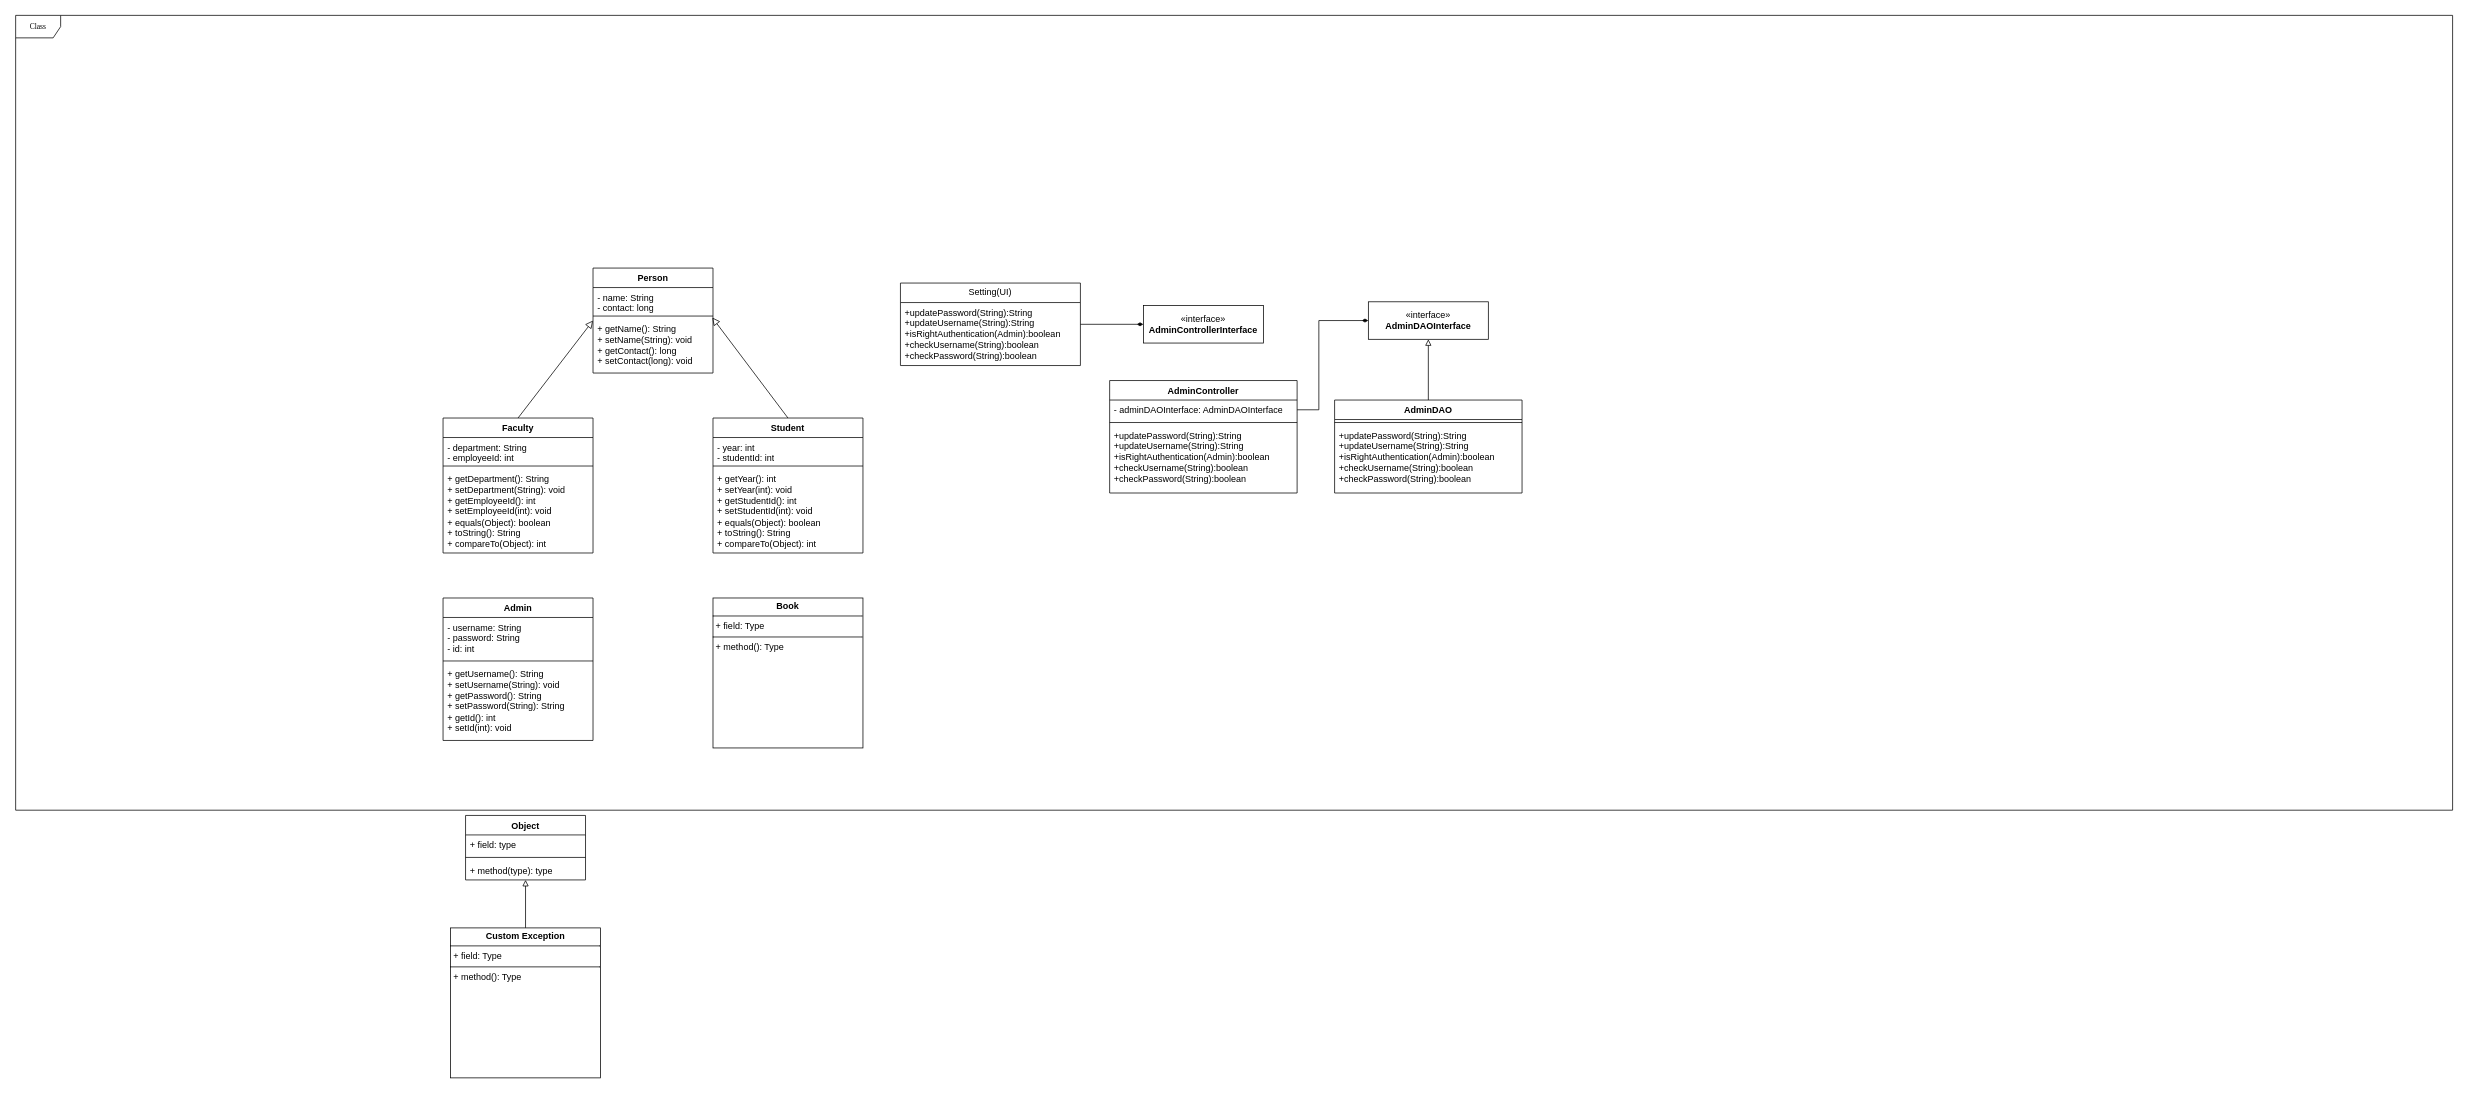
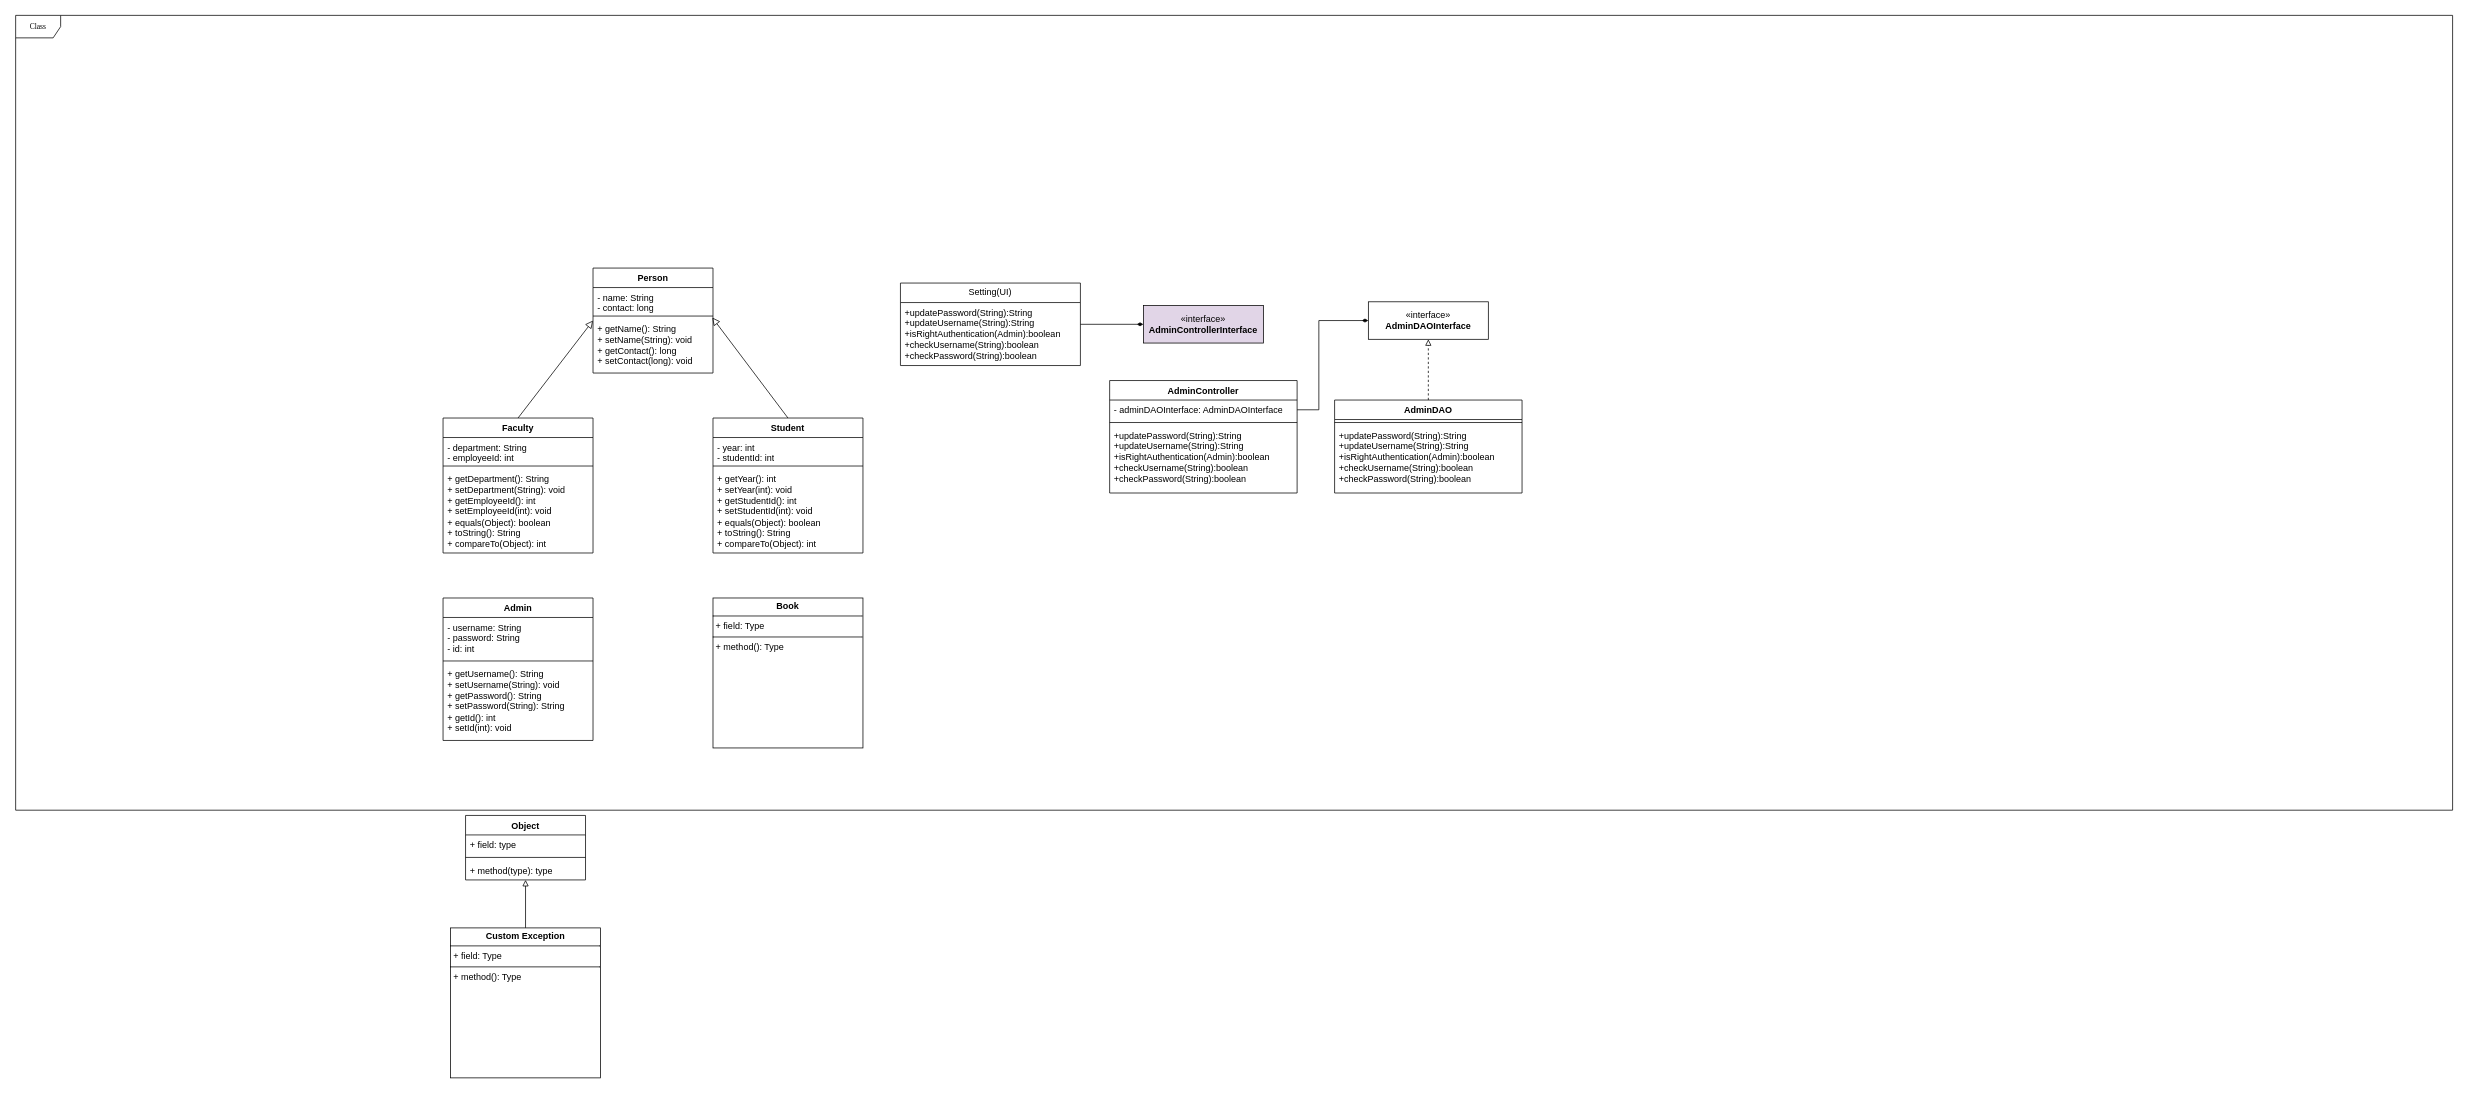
node "«interface» AdminControllerInterface": fillcolor #ffffff -> #e1d5e7
edge "AdminDAO" -> "«interface» AdminDAOInterface": style solid -> dashed
